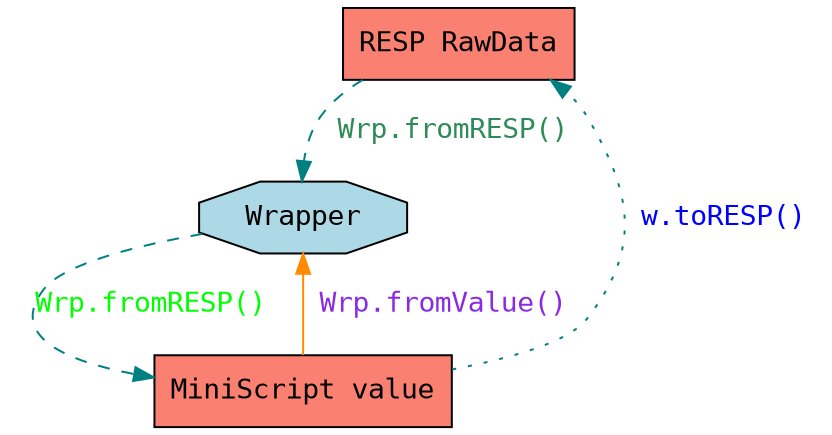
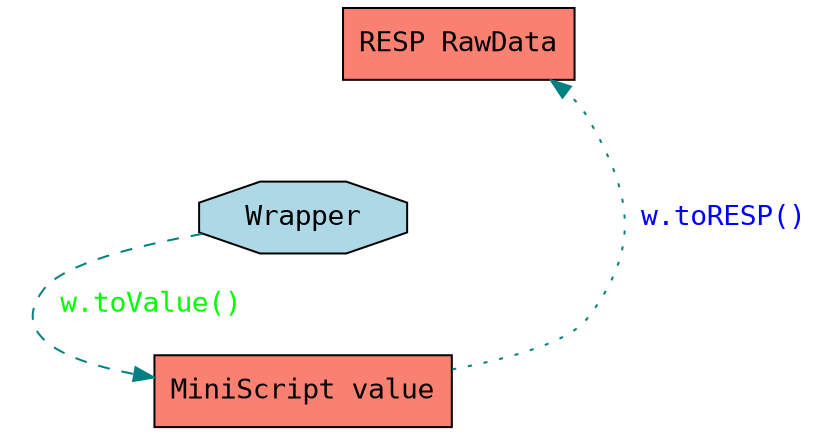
edge "RESP RawData" -> "Wrapper": removed, label "Wrp.fromRESP()"
edge "Wrapper" -> "MiniScript value": label " Wrp.fromRESP() " -> " w.toValue() "
edge "MiniScript value" -> "Wrapper": removed, label "Wrp.fromValue()"
